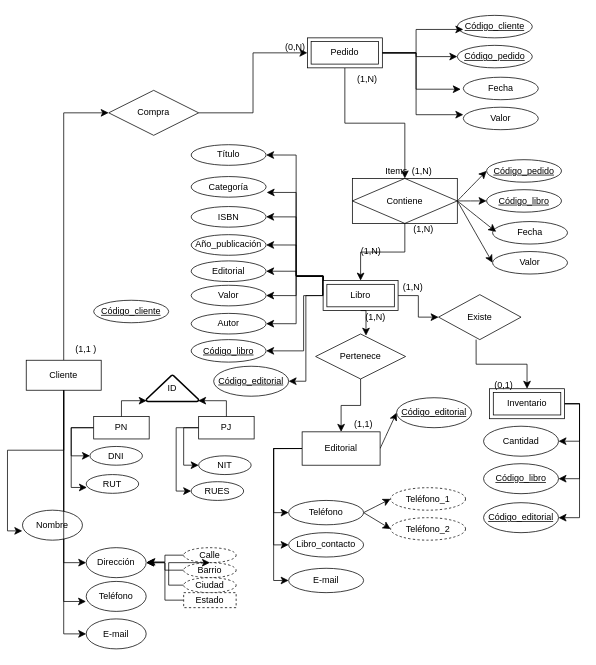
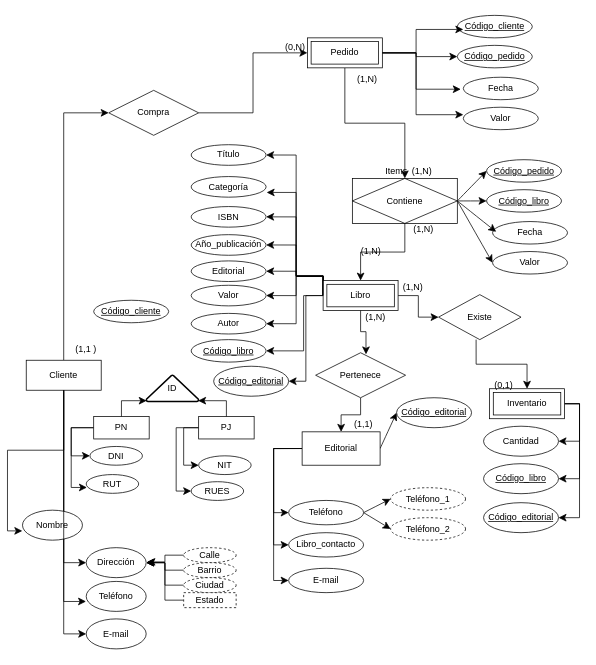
node "Pertenece": moved (360, 357) -> (360, 375)
edge "Ciudad" -> "Barrio": now "Ciudad" -> "Dirección"
